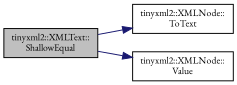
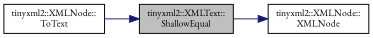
edge "tinyxml2::XMLText:: ShallowEqual" -> "tinyxml2::XMLNode:: ToText": reversed
node "tinyxml2::XMLNode:: Value": label "tinyxml2::XMLNode:: Value" -> "tinyxml2::XMLNode:: XMLNode"
